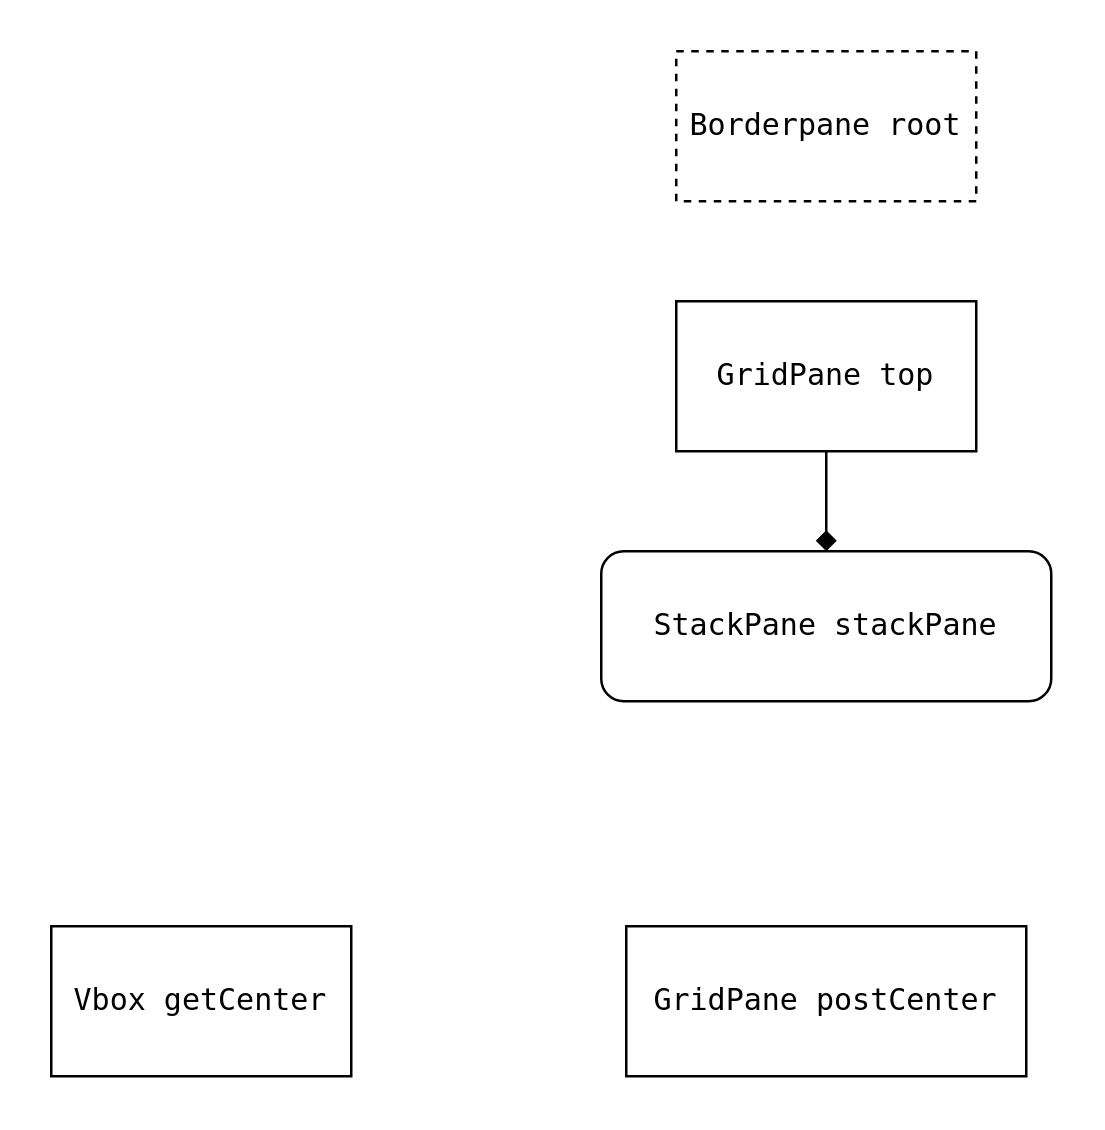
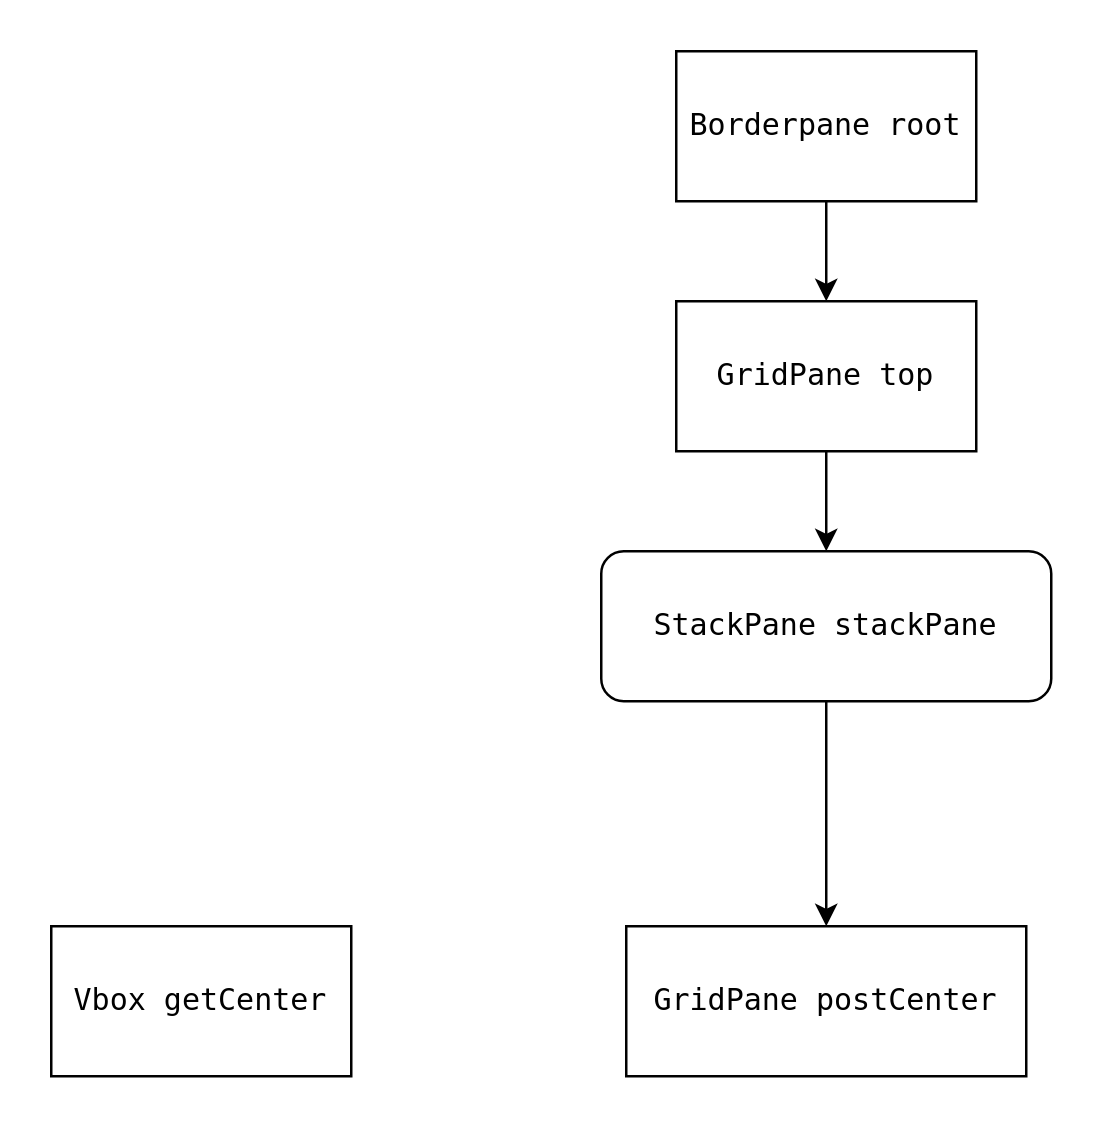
node "Borderpane root": style dashed -> solid
edge "Borderpane root" -> "GridPane top": added
edge "GridPane top" -> "StackPane stackPane": arrowhead diamond -> classic
edge "StackPane stackPane" -> "GridPane postCenter": added
